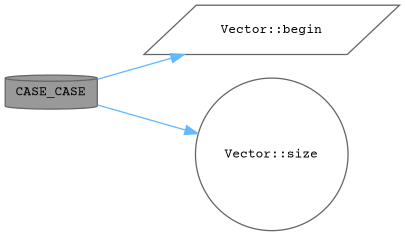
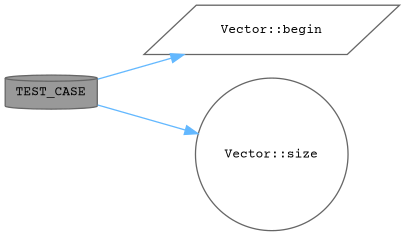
node "CASE_CASE": label "CASE_CASE" -> "TEST_CASE"
